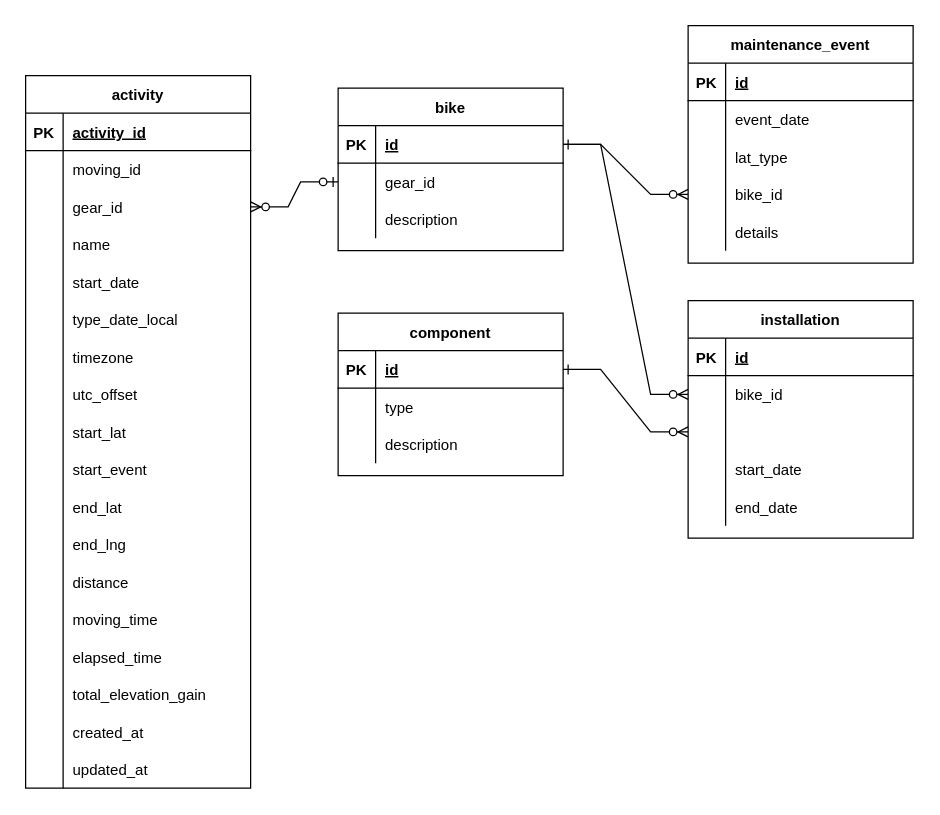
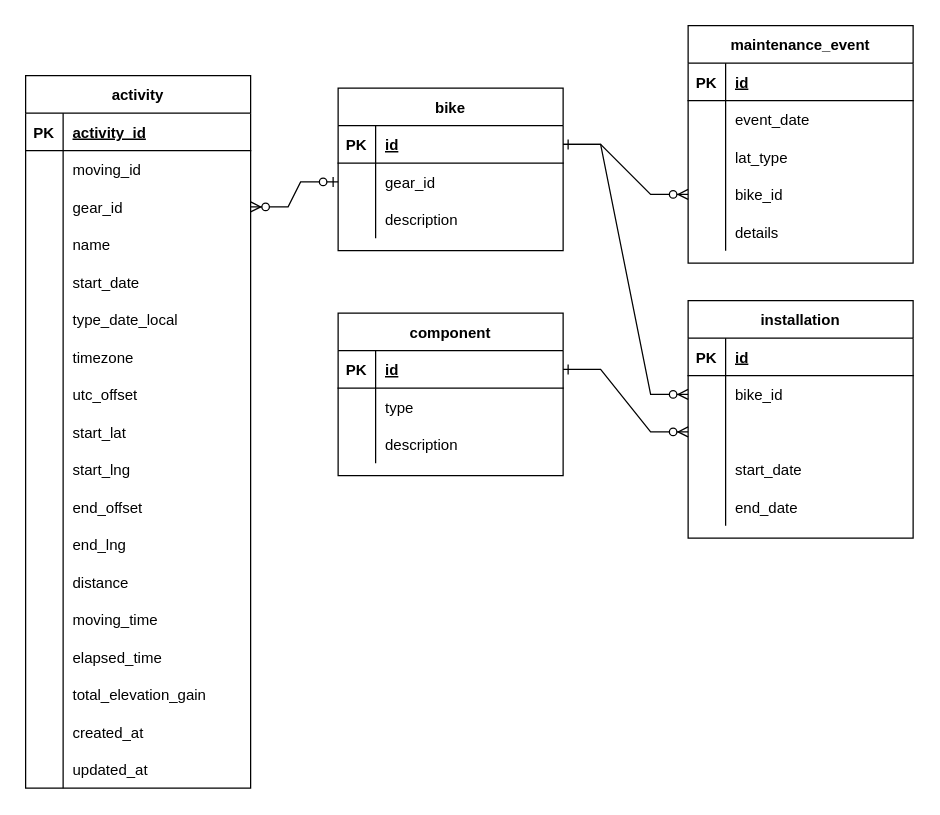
node "start_event": label "start_event" -> "start_lng"
node "end_lat": label "end_lat" -> "end_offset"
